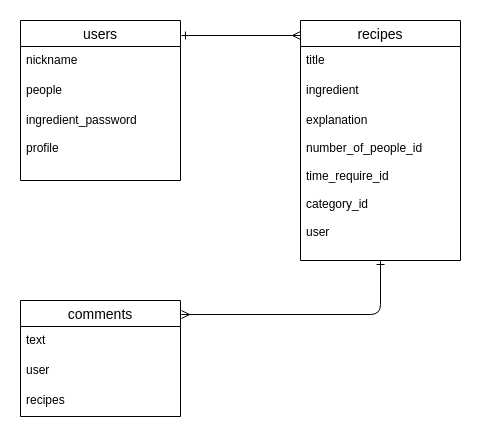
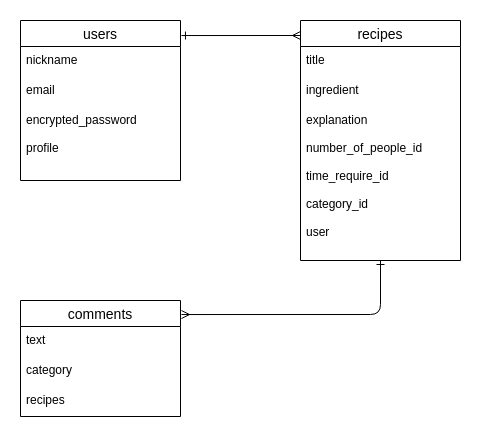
node "people": label "people" -> "email"
node "ingredient_password profile": label "ingredient_password profile" -> "encrypted_password profile"
node "user": label "user" -> "category"
